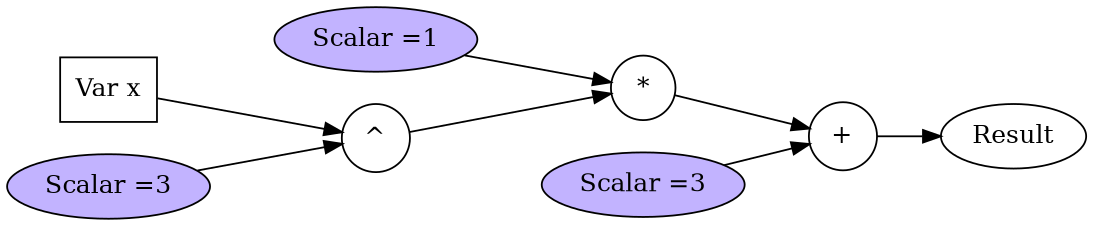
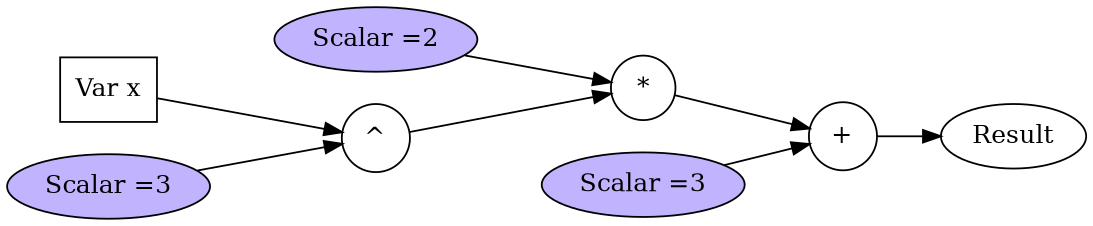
node "Scalar =1": label "Scalar =1" -> "Scalar =2"
